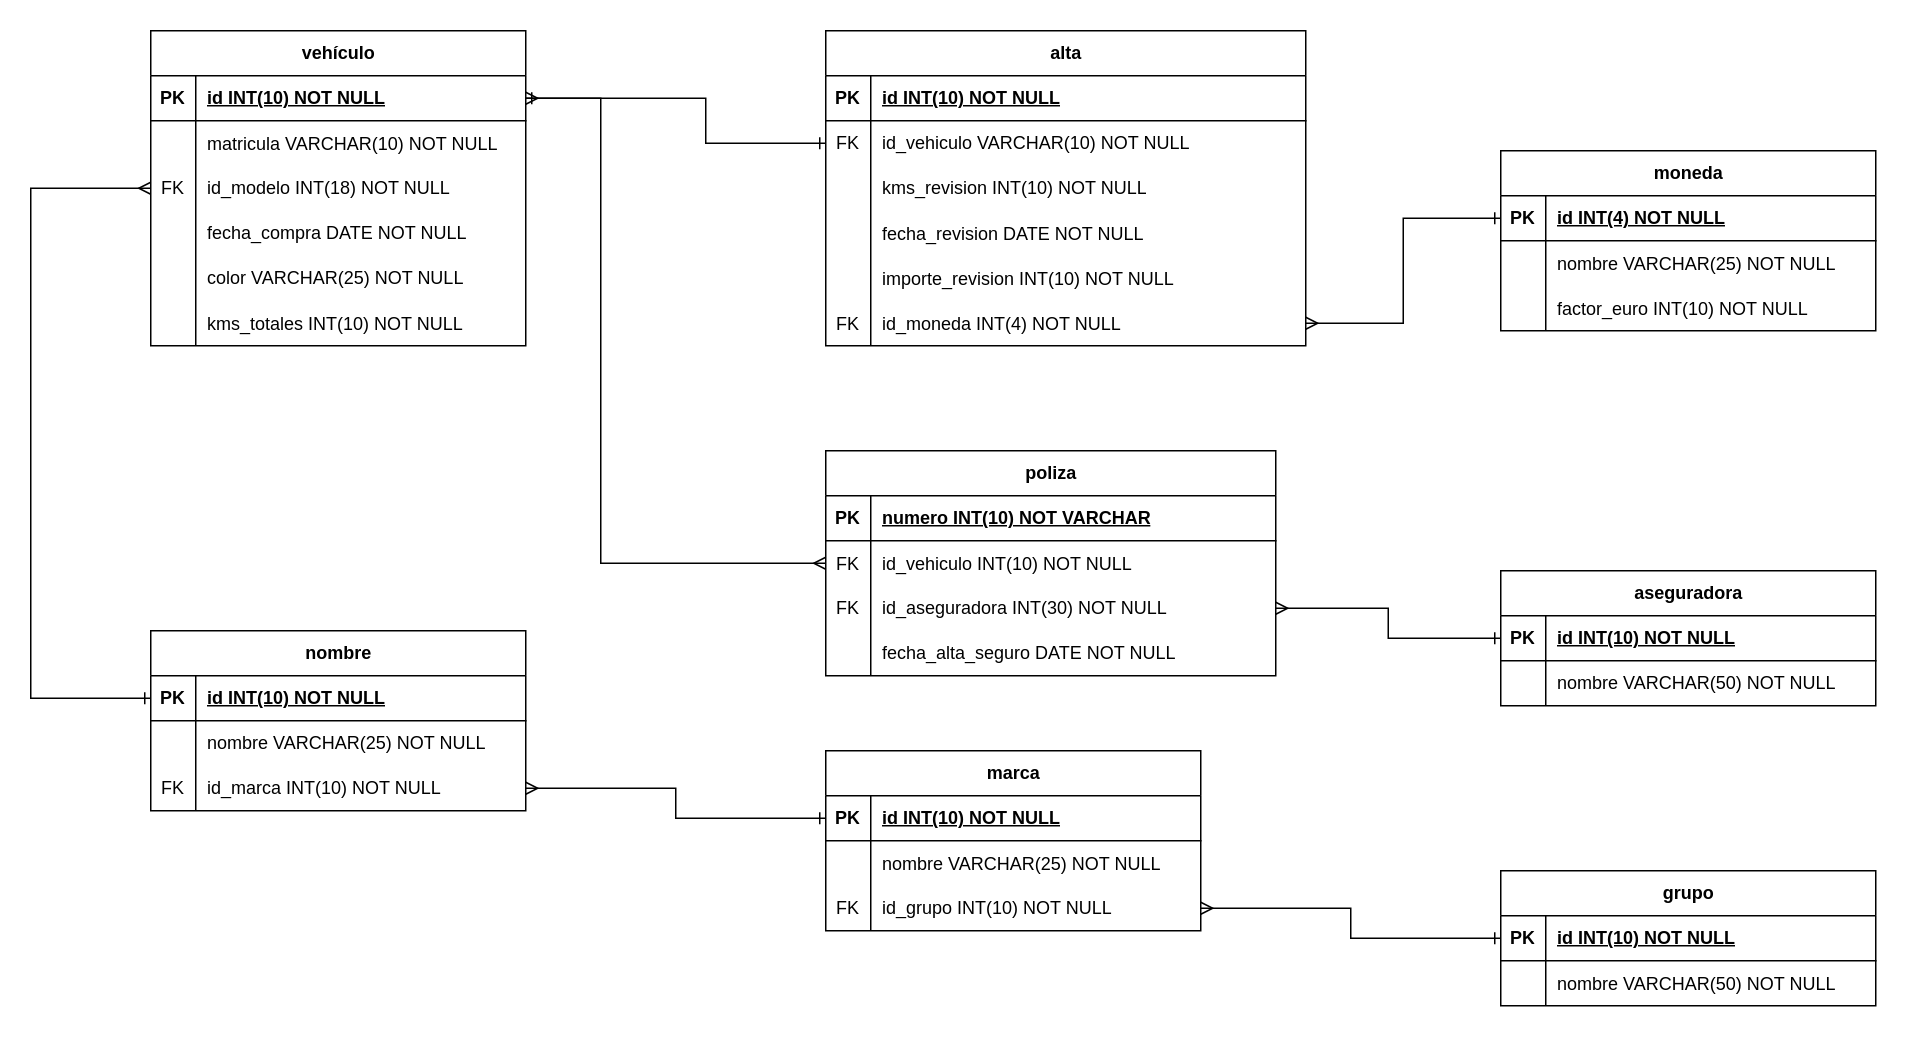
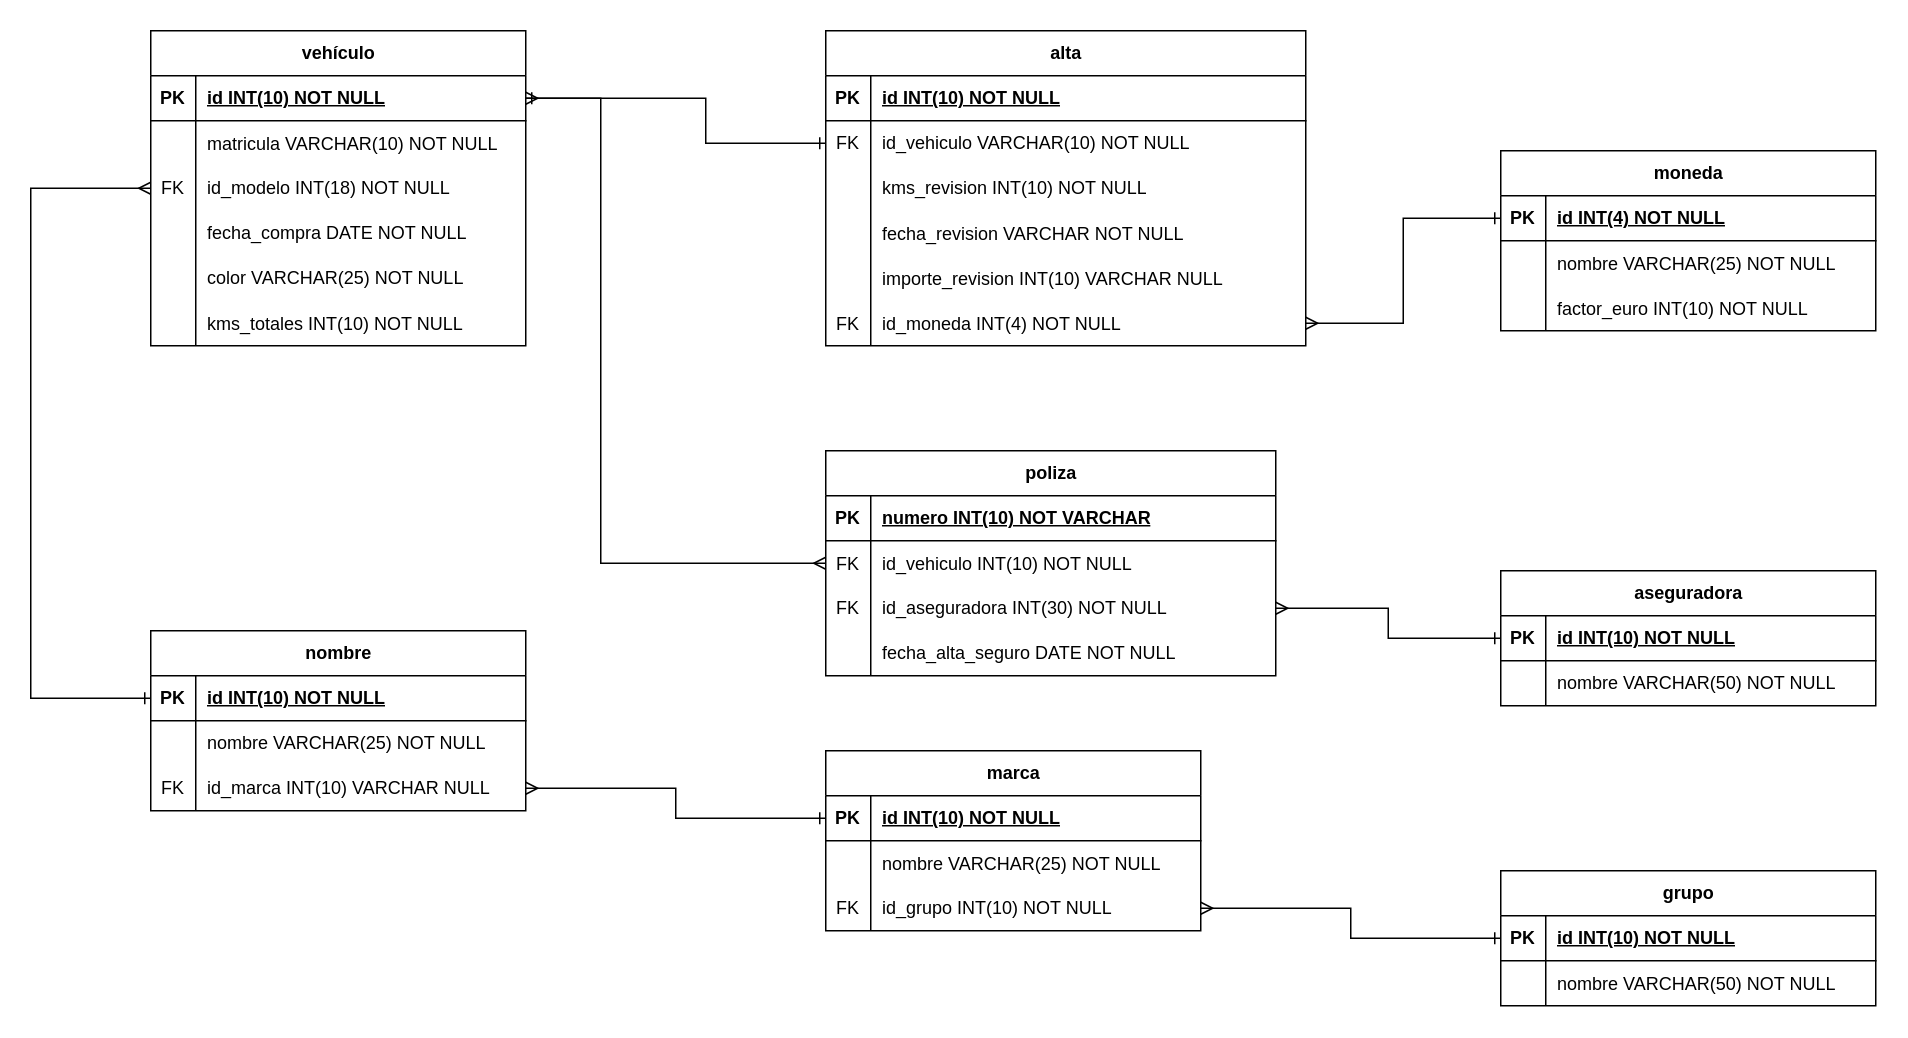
node "fecha_revision DATE NOT NULL": label "fecha_revision DATE NOT NULL" -> "fecha_revision VARCHAR NOT NULL"
node "importe_revision INT(10) NOT NULL": label "importe_revision INT(10) NOT NULL" -> "importe_revision INT(10) VARCHAR NULL"
node "id_marca INT(10) NOT NULL": label "id_marca INT(10) NOT NULL" -> "id_marca INT(10) VARCHAR NULL"
